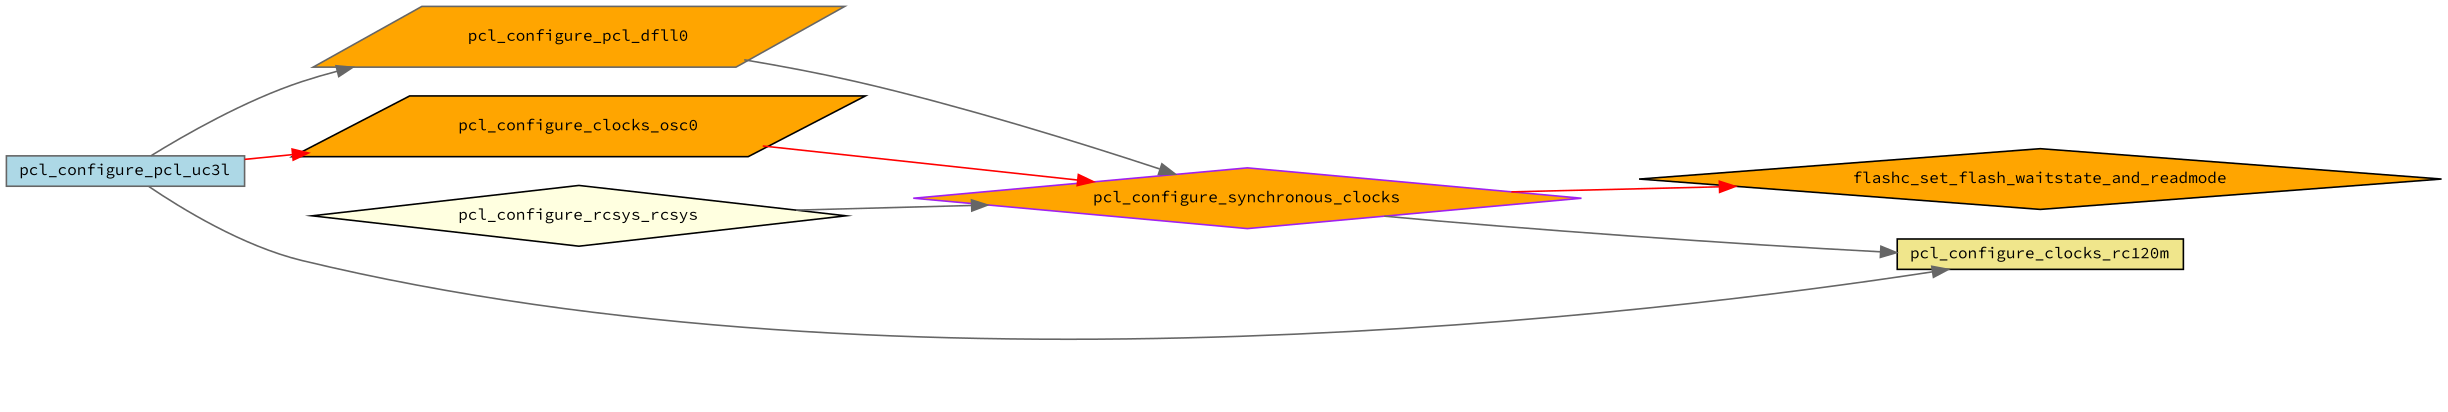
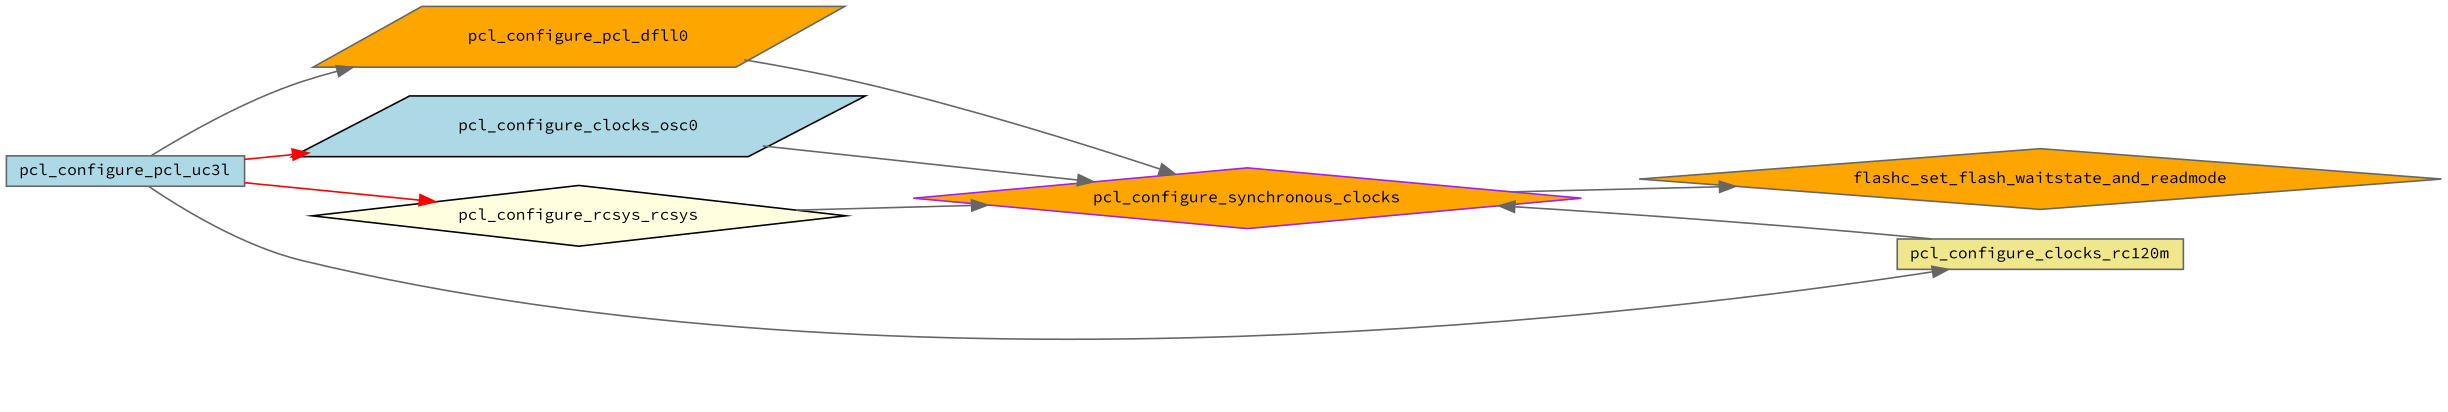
node "pcl_configure_clocks_osc0": fillcolor orange -> lightblue
edge "pcl_configure_clocks_osc0" -> "pcl_configure_synchronous_clocks": color red -> gray40
node "flashc_set_flash_waitstate_and_readmode": color black -> gray40
edge "pcl_configure_synchronous_clocks" -> "flashc_set_flash_waitstate_and_readmode": color red -> gray40
edge "pcl_configure_pcl_uc3l" -> "pcl_configure_rcsys_rcsys": added
edge "pcl_configure_synchronous_clocks" -> "pcl_configure_clocks_rc120m": reversed
node "pcl_configure_clocks_rc120m": color black -> gray40
